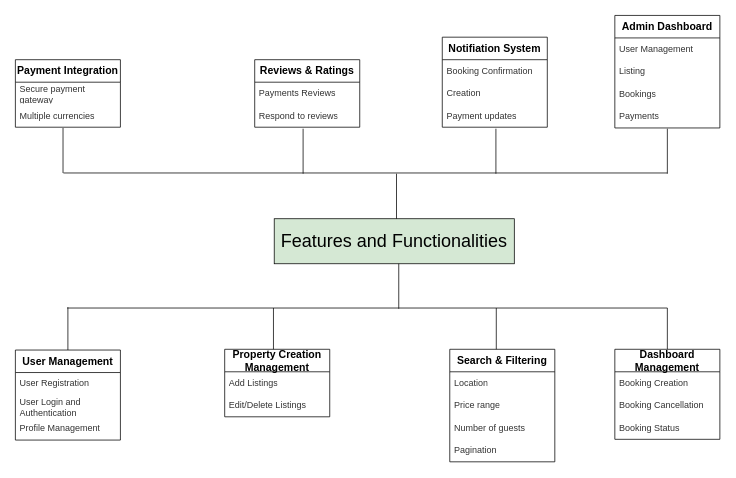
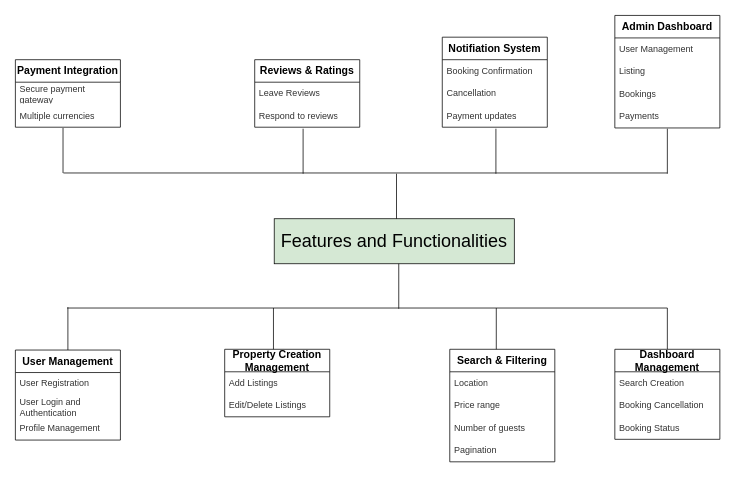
node "Payments Reviews": label "Payments Reviews" -> "Leave Reviews"
node "Creation": label "Creation" -> "Cancellation"
node "Booking Creation": label "Booking Creation" -> "Search Creation"
